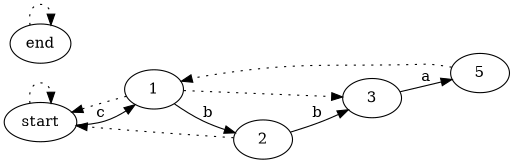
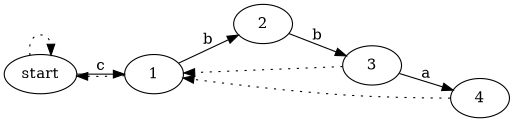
node "end": removed
node "5": label "5" -> "4"
edge "1" -> "3": reversed
edge "2" -> "start": removed
